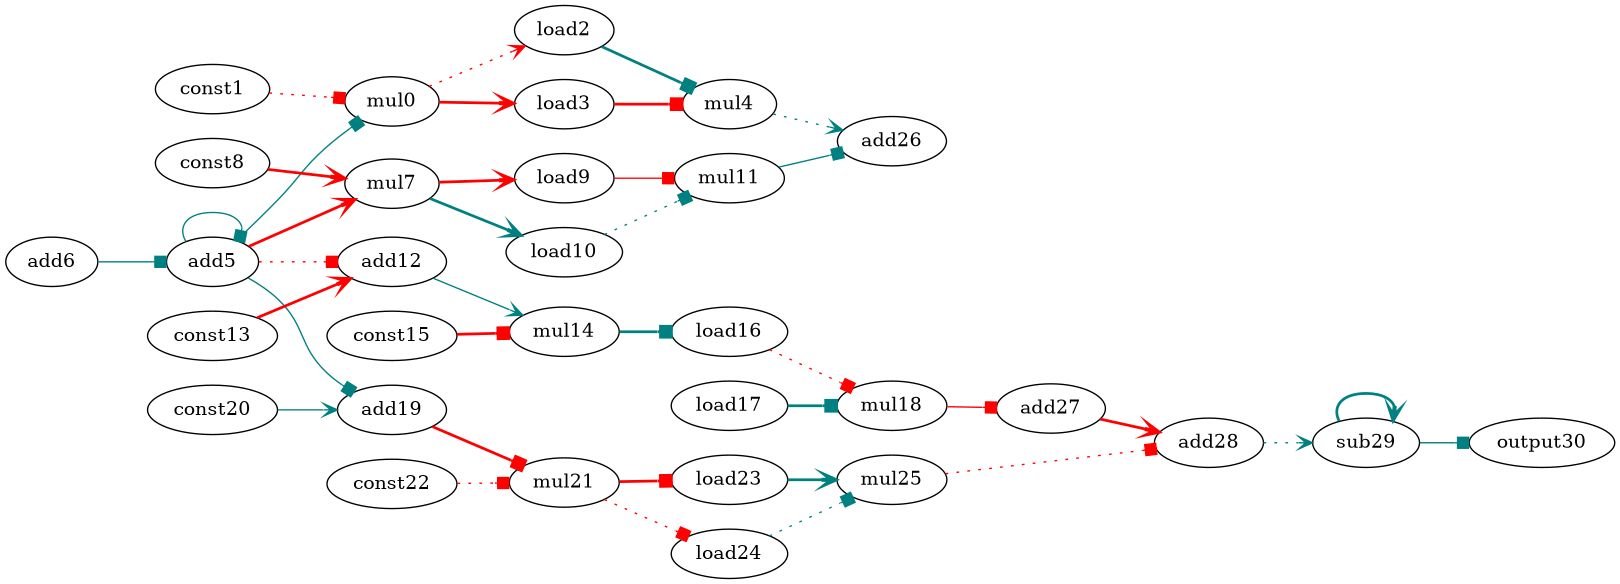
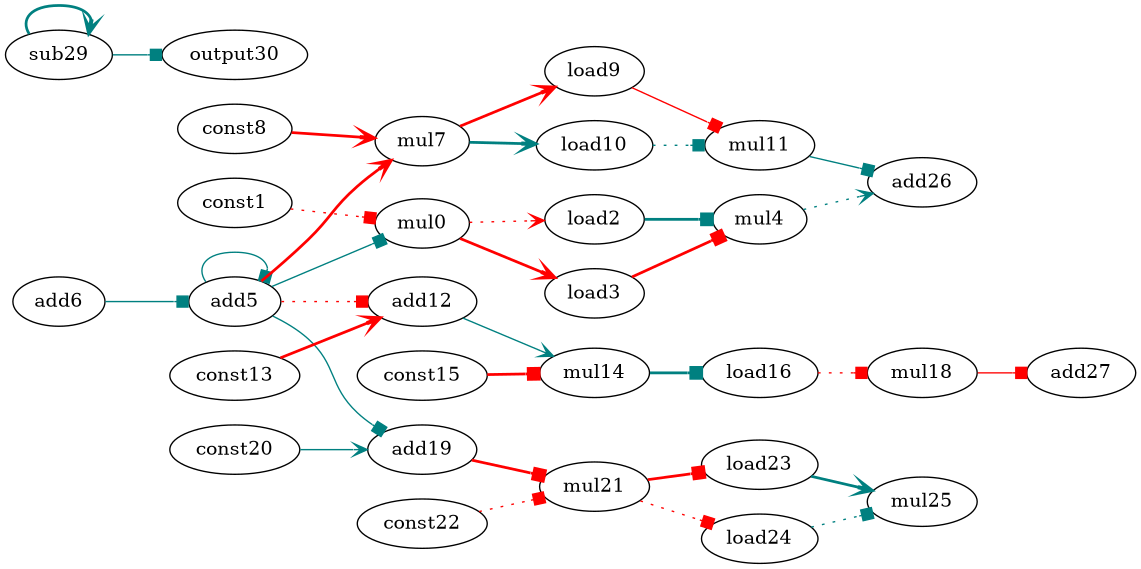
node "load17": removed
node "add28": removed
